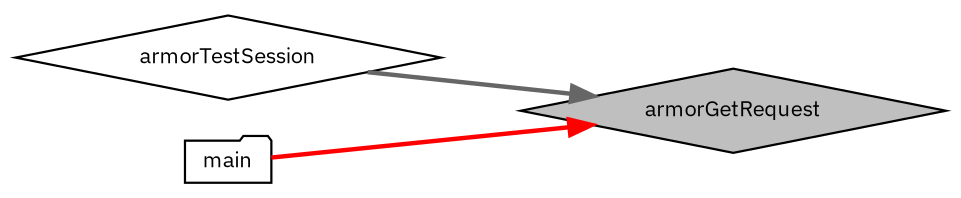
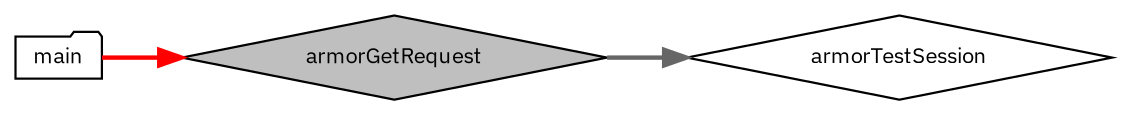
edge "armorTestSession" -> "armorGetRequest": reversed
